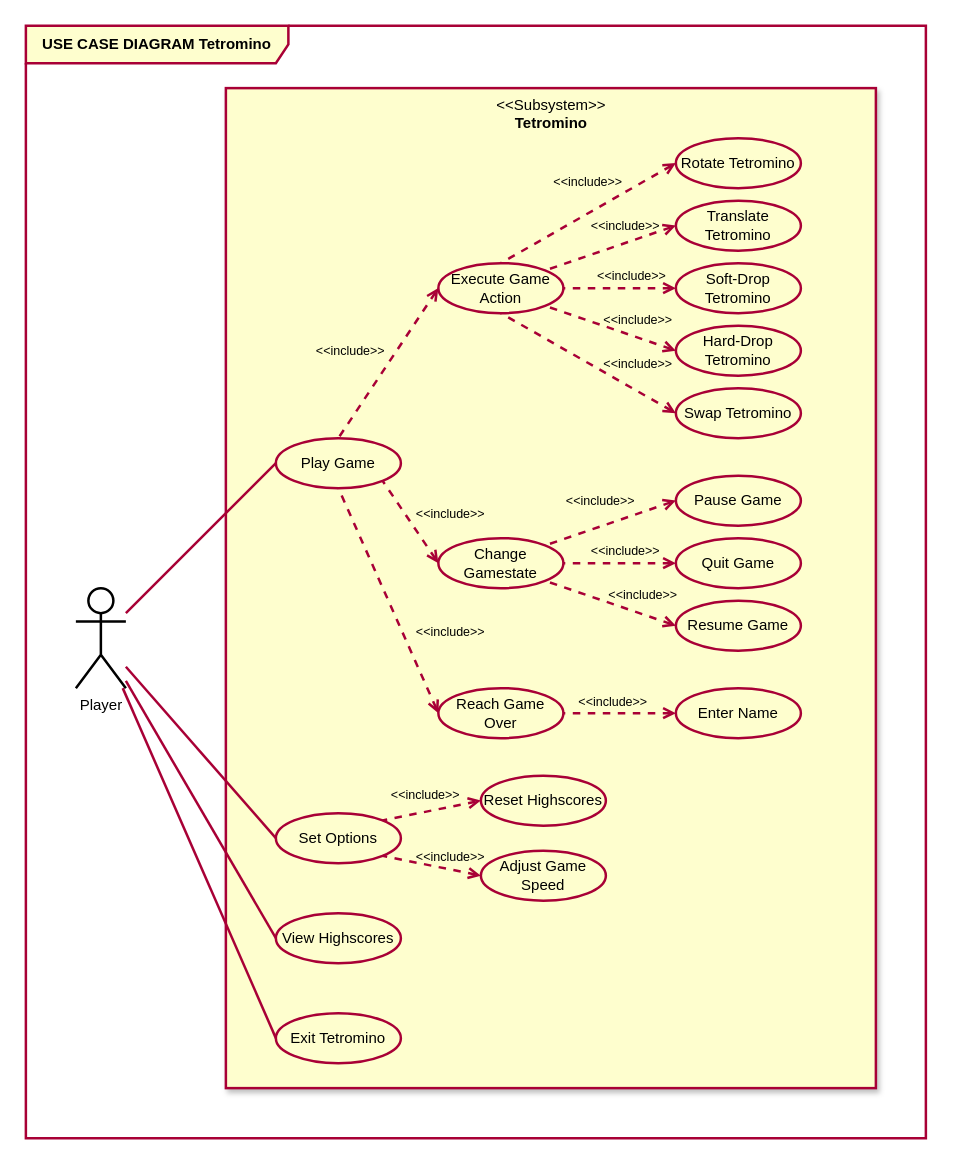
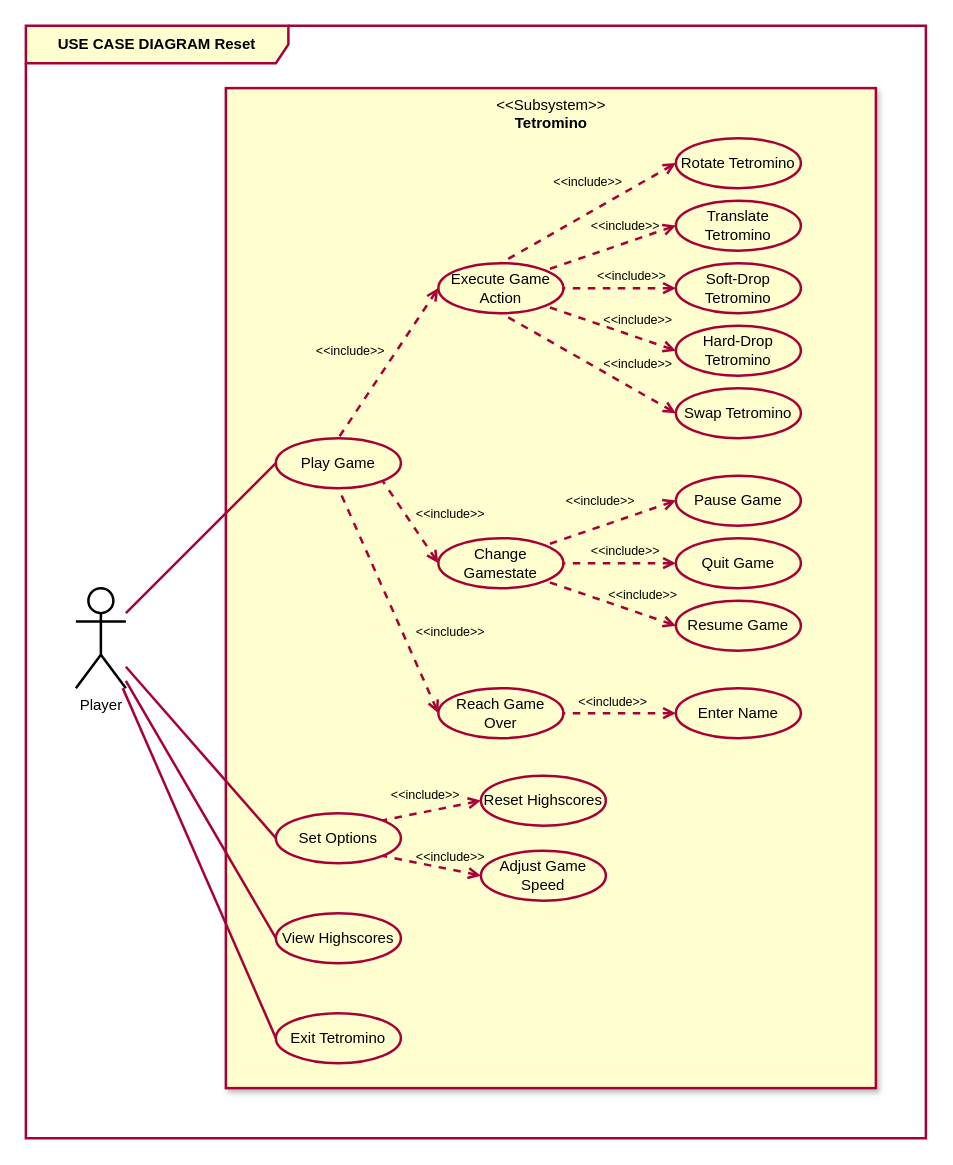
node "USE CASE DIAGRAM Tetromino": label "USE CASE DIAGRAM Tetromino" -> "USE CASE DIAGRAM Reset"
